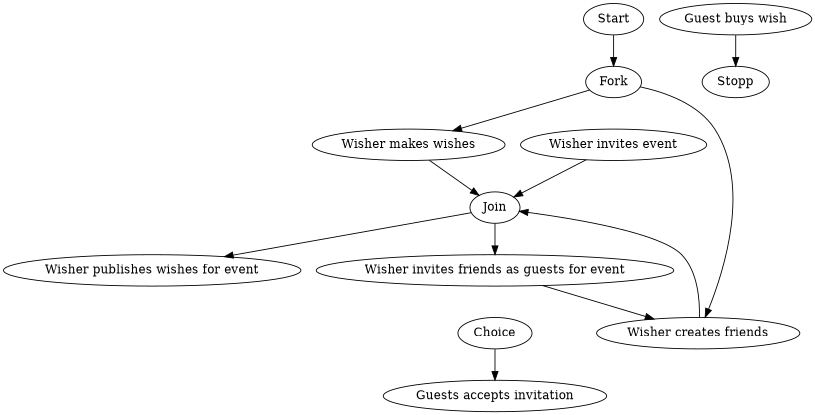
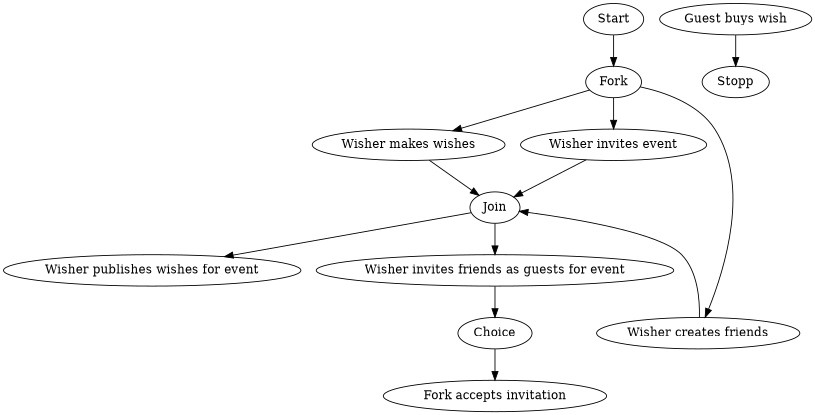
edge "Fork" -> "Wisher invites event": added
edge "Wisher invites friends as guests for event" -> "Wisher creates friends": now "Wisher invites friends as guests for event" -> "Choice"
node "Guests accepts invitation": label "Guests accepts invitation" -> "Fork accepts invitation"
